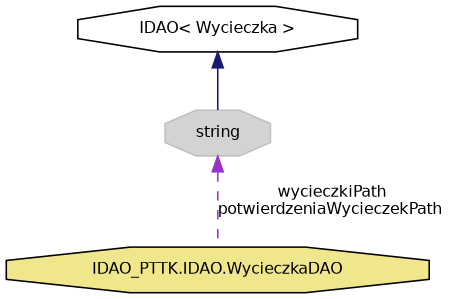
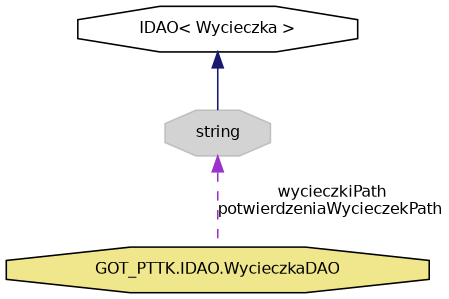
node "IDAO_PTTK.IDAO.WycieczkaDAO": label "IDAO_PTTK.IDAO.WycieczkaDAO" -> "GOT_PTTK.IDAO.WycieczkaDAO"
